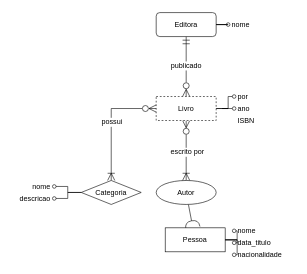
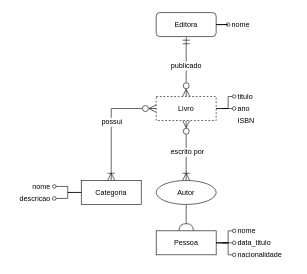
node "por": label "por" -> "titulo"
node "Categoria": shape diamond -> rectangle
node "Pessoa": moved (195, 240) -> (186, 243)
